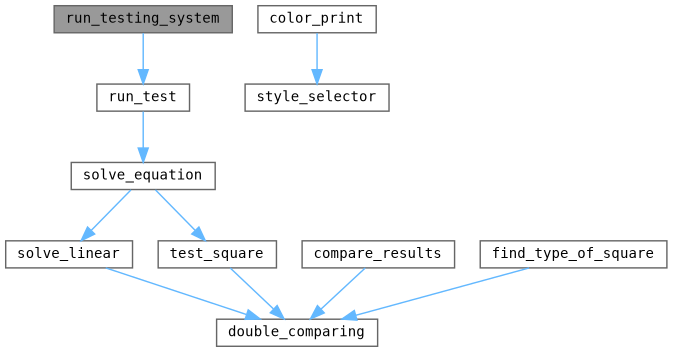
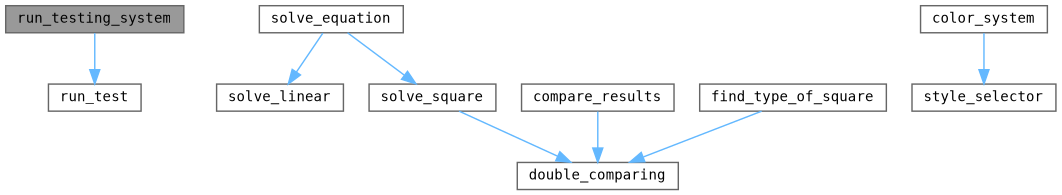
node "color_print": label "color_print" -> "color_system"
edge "run_test" -> "solve_equation": removed
node "test_square": label "test_square" -> "solve_square"
edge "solve_linear" -> "double_comparing": removed
